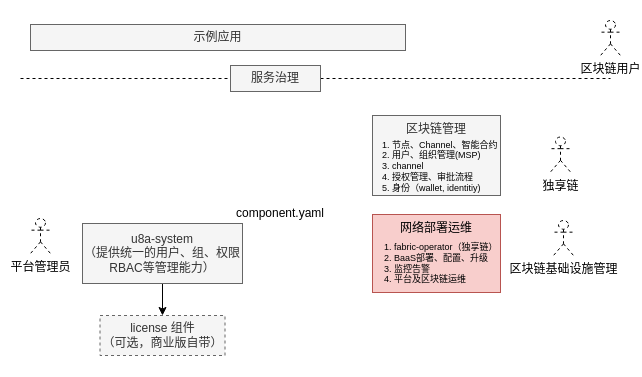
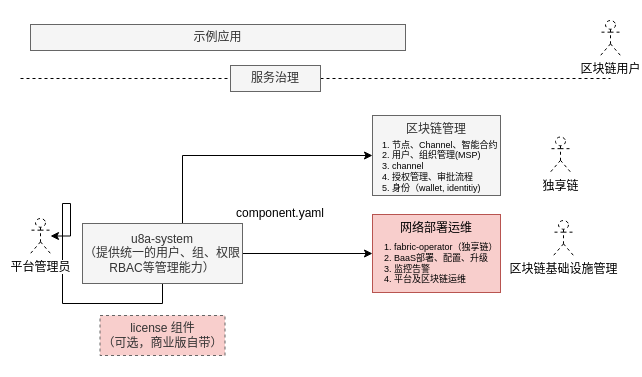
edge "u8a-system （提供统一的用户、组、权限RBAC等管理能力）" -> "区块链管理": added
edge "u8a-system （提供统一的用户、组、权限RBAC等管理能力）" -> "网络部署运维": added
edge "u8a-system （提供统一的用户、组、权限RBAC等管理能力）" -> "license 组件 （可选，商业版自带）": now "u8a-system （提供统一的用户、组、权限RBAC等管理能力）" -> "平台管理员"
node "license 组件 （可选，商业版自带）": fillcolor #f5f5f5 -> #f8cecc
